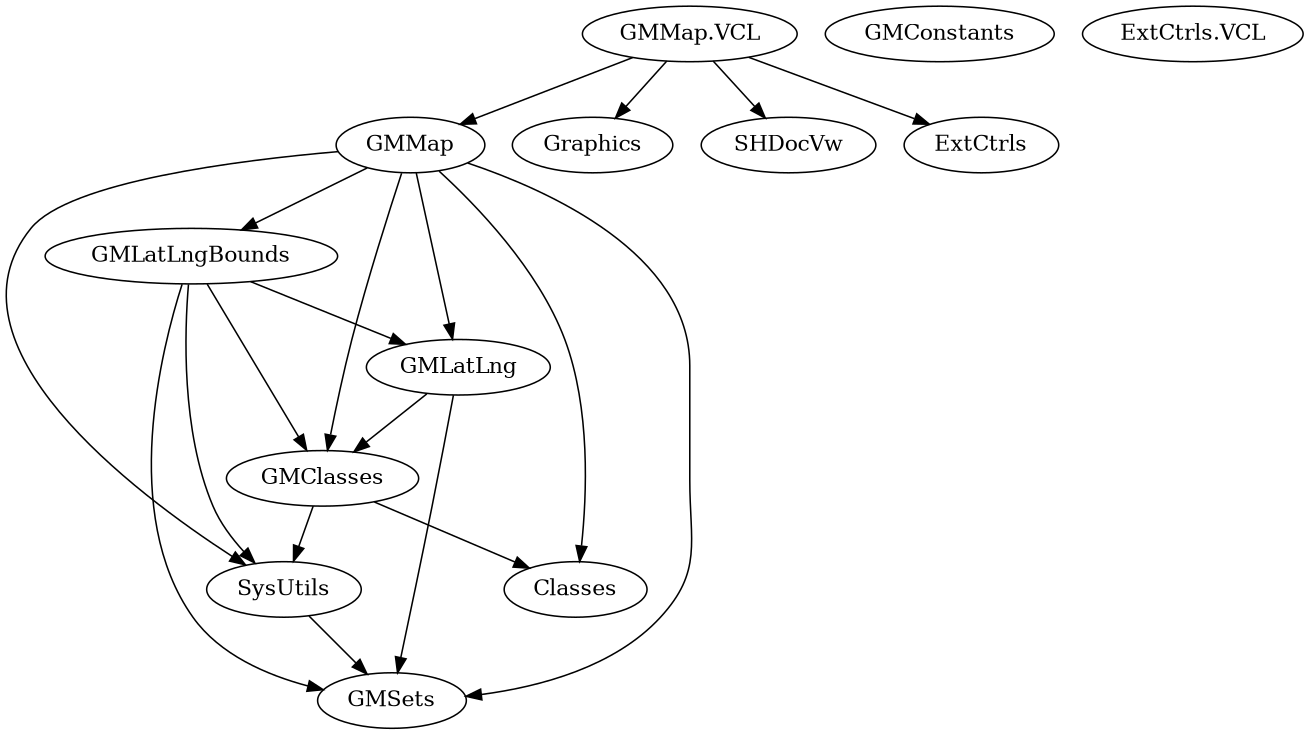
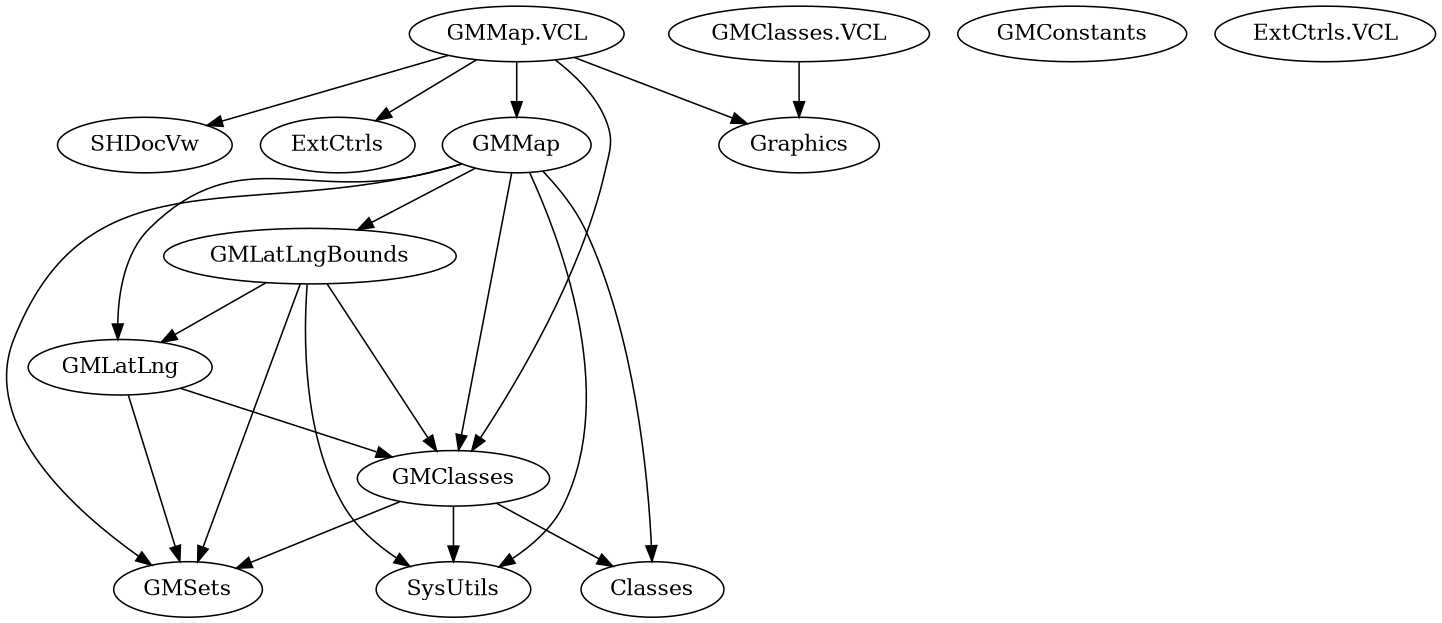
node "GMClasses.VCL": added
edge "GMMap.VCL" -> "GMClasses": added
edge "SysUtils" -> "GMSets": now "GMClasses" -> "GMSets"
